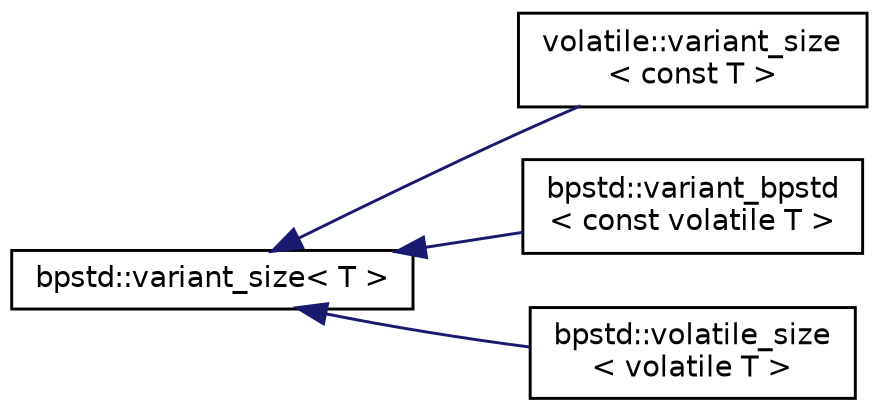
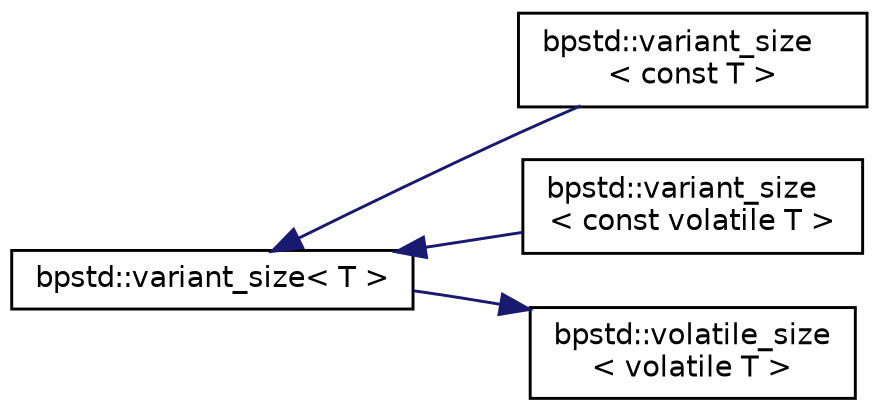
node "volatile::variant_size < const T >": label "volatile::variant_size < const T >" -> "bpstd::variant_size < const T >"
node "bpstd::variant_bpstd < const volatile T >": label "bpstd::variant_bpstd < const volatile T >" -> "bpstd::variant_size < const volatile T >"
edge "bpstd::volatile_size < volatile T >" -> "bpstd::variant_size< T >": reversed
